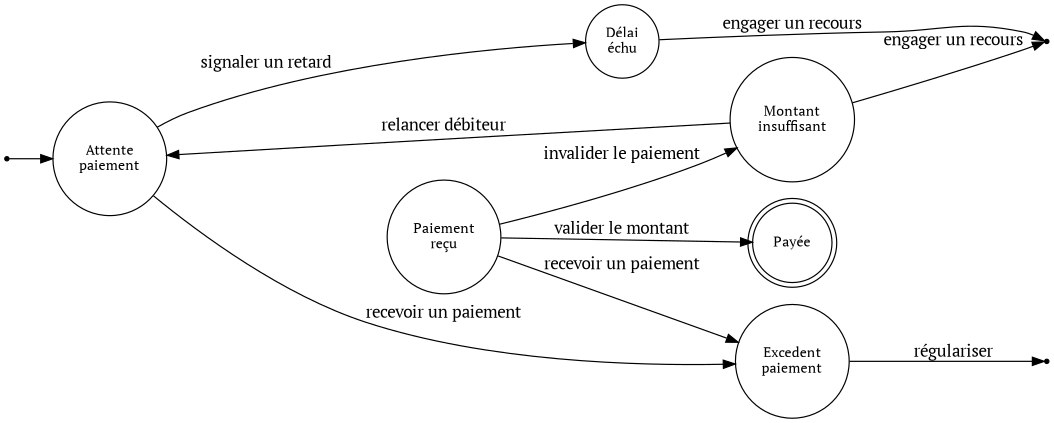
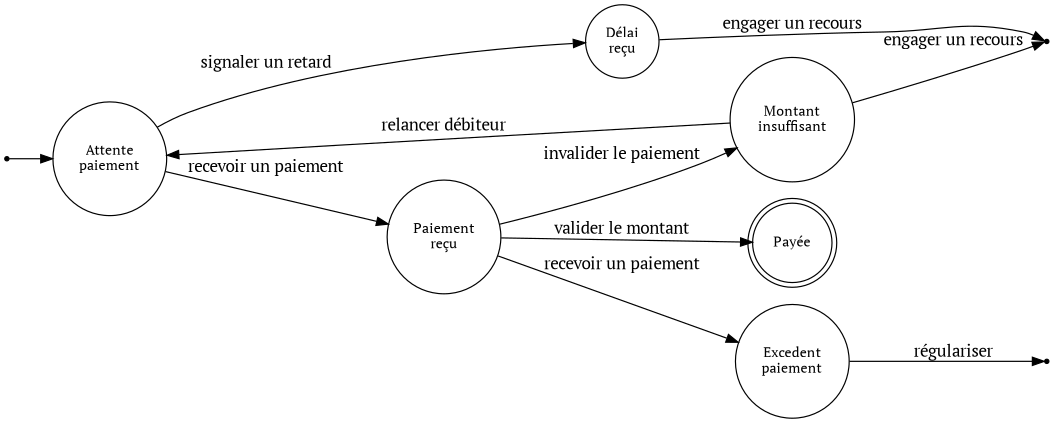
node "Délai échu": label "Délai échu" -> "Délai reçu"
edge "Attente paiement" -> "Excedent paiement": now "Attente paiement" -> "Paiement reçu"
